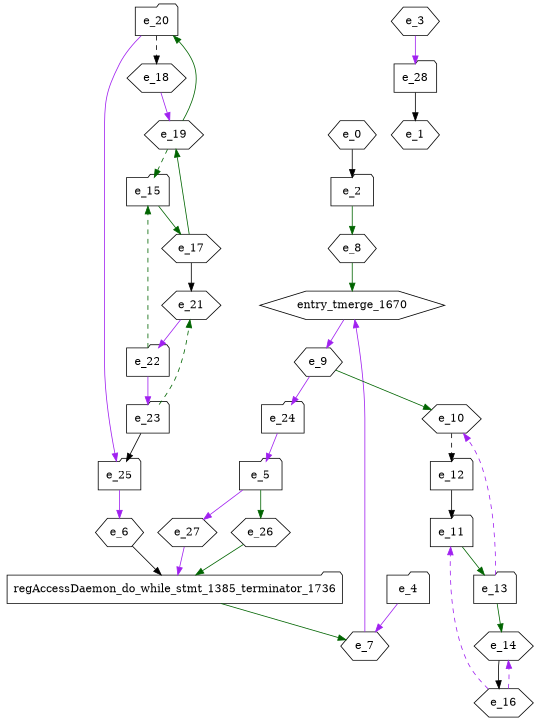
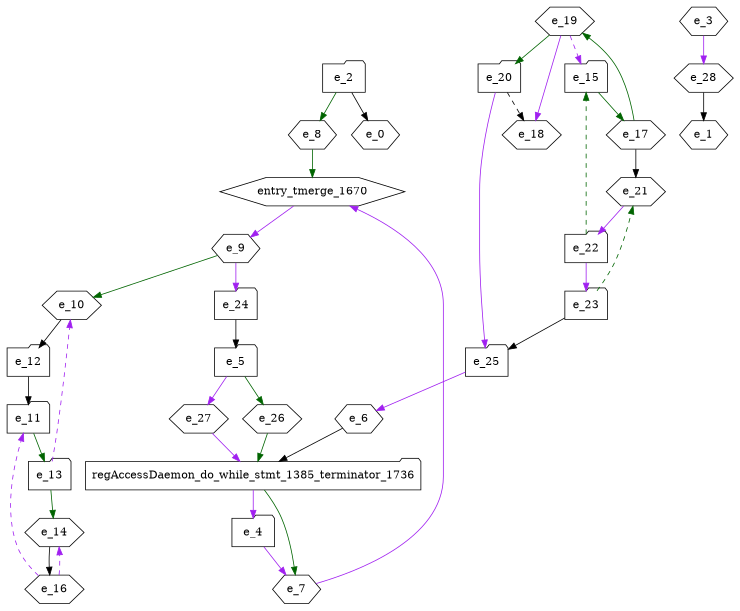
node "e_28": shape folder -> hexagon
edge "e_18" -> "e_19": reversed
edge "e_0" -> "e_2": reversed
edge "e_19" -> "e_15": color darkgreen -> purple
edge "e_10" -> "e_12": style dashed -> solid
edge "e_24" -> "e_5": color purple -> black
edge "regAccessDaemon_do_while_stmt_1385_terminator_1736" -> "e_4": added
